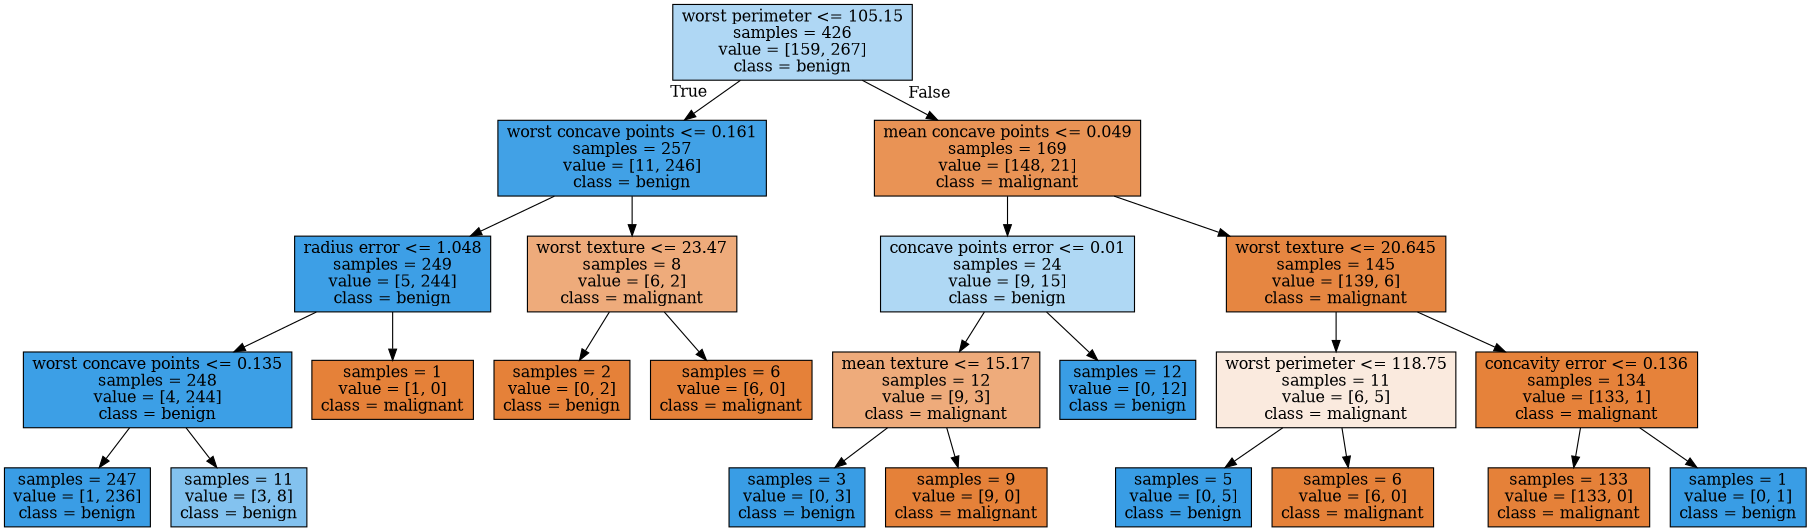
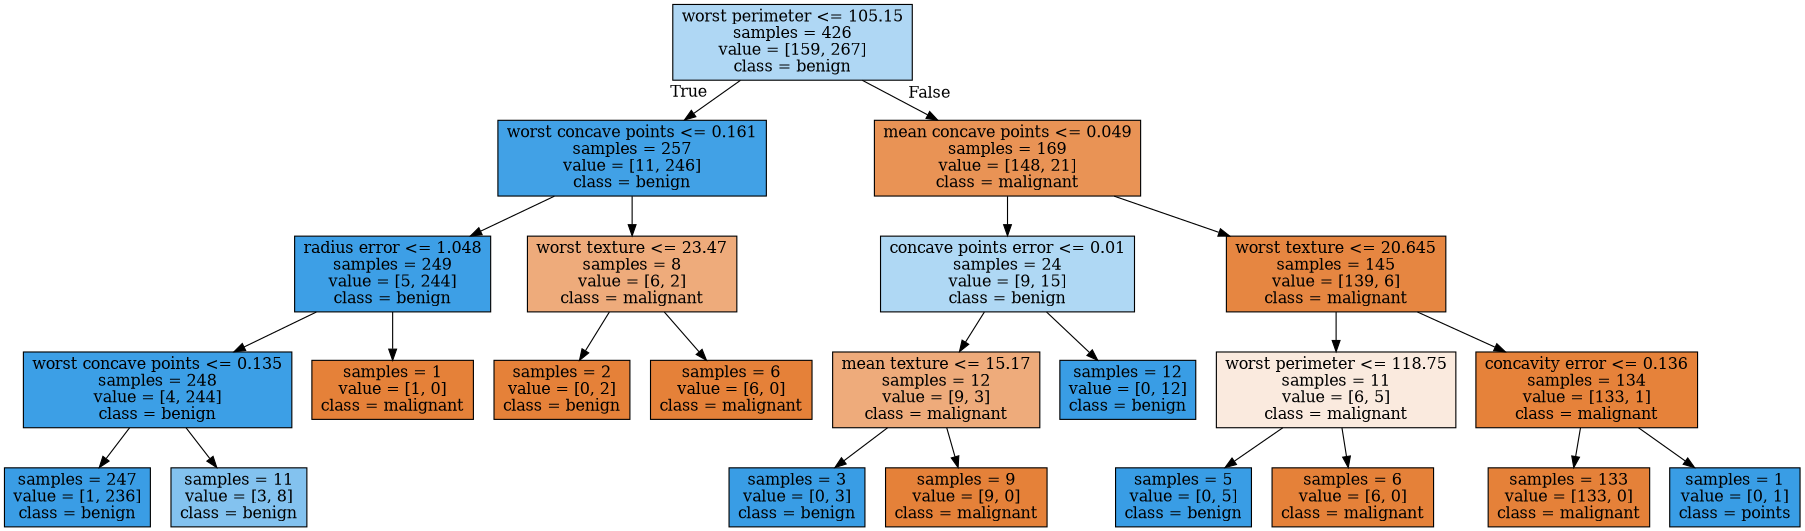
node "samples = 1 value = [0, 1] class = benign": label "samples = 1 value = [0, 1] class = benign" -> "samples = 1 value = [0, 1] class = points"
